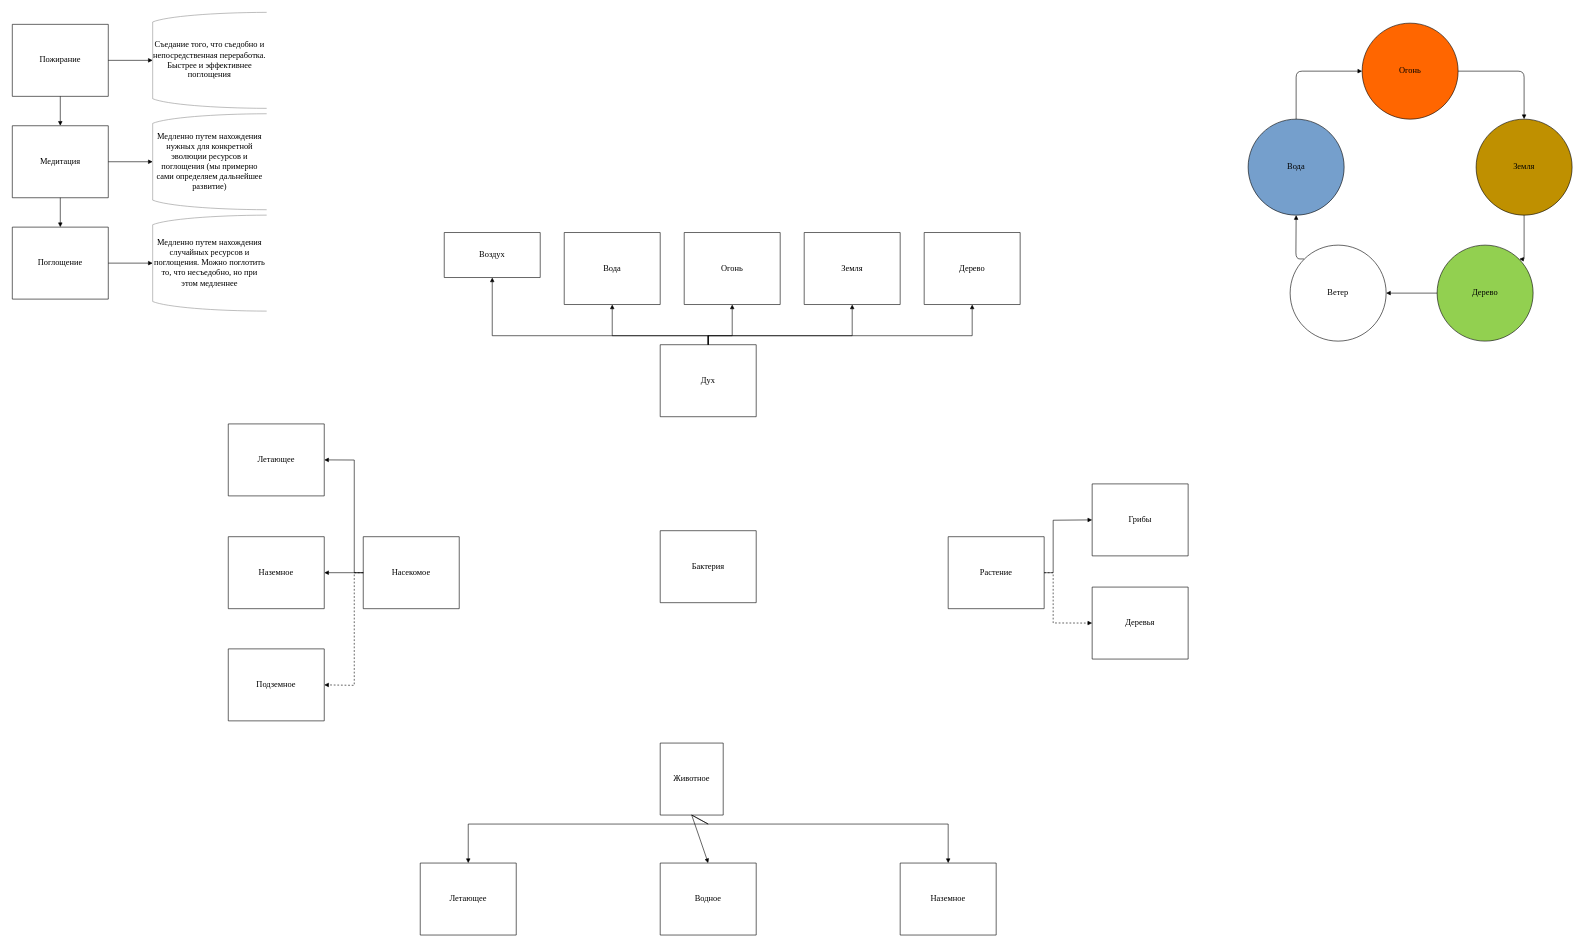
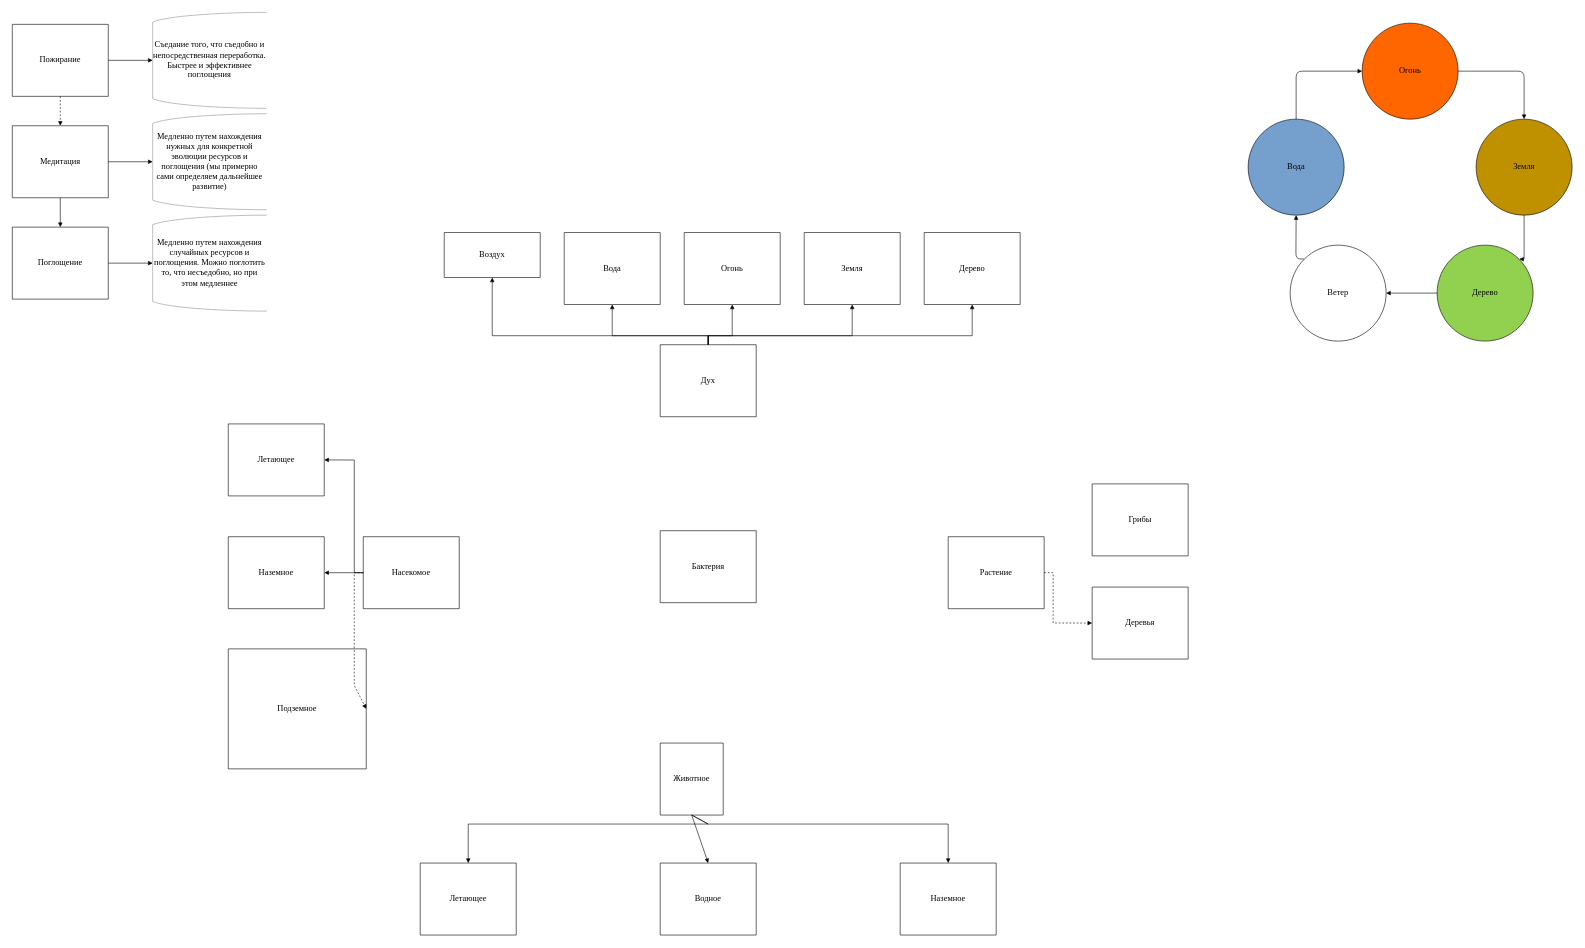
edge "Пожирание" -> "Медитация": style solid -> dashed
edge "Растение" -> "Грибы": removed
node "Подземное": size 96x72 -> 138x120
